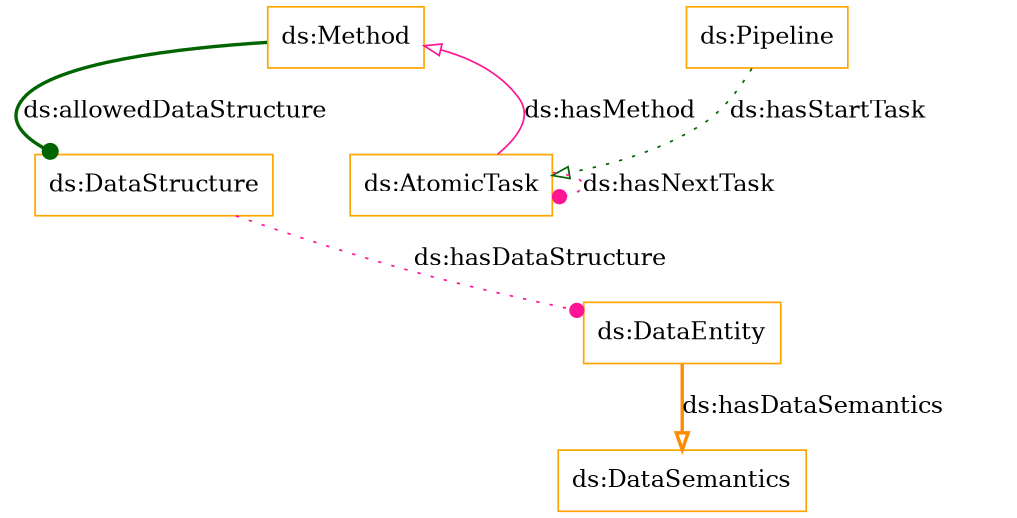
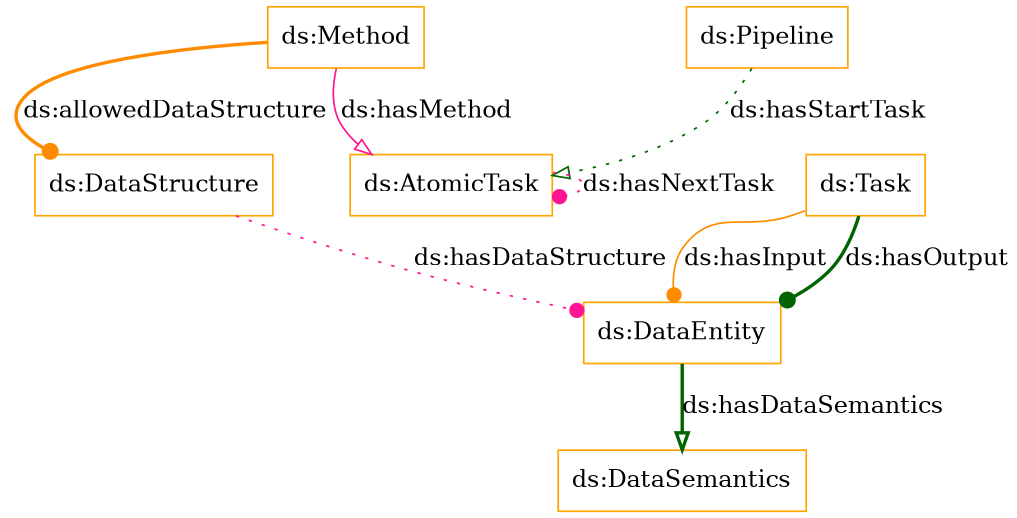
edge "ds:Method" -> "ds:DataStructure": color darkgreen -> darkorange
edge "ds:AtomicTask" -> "ds:Method": reversed
node "ds:Task": added
edge "ds:DataEntity" -> "ds:DataSemantics": color darkorange -> darkgreen
